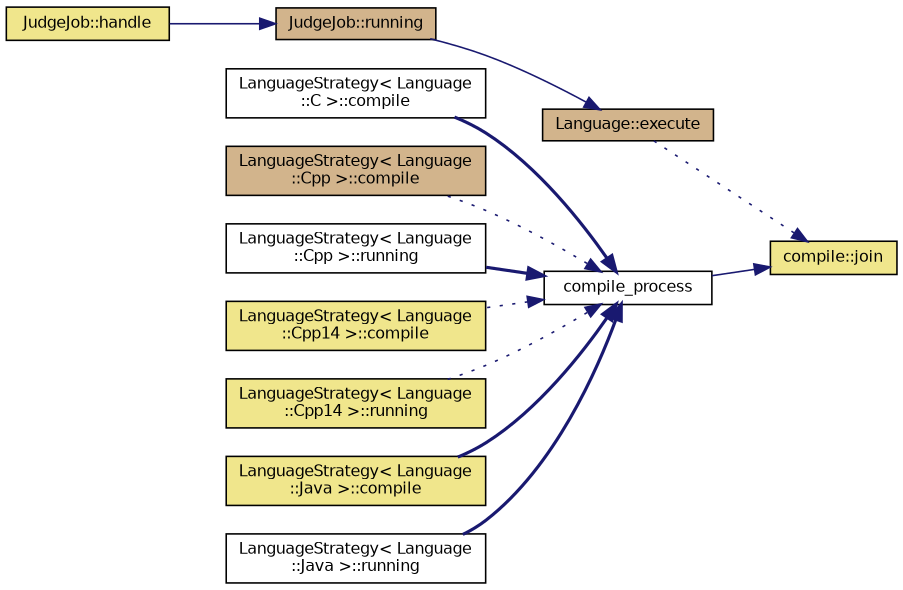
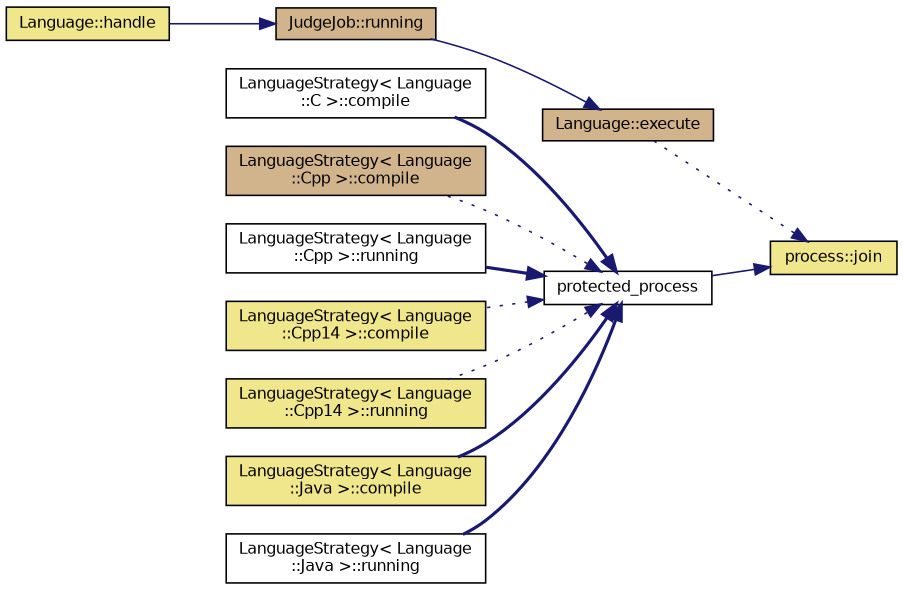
node "JudgeJob::handle": label "JudgeJob::handle" -> "Language::handle"
node "compile::join": label "compile::join" -> "process::join"
node "compile_process": label "compile_process" -> "protected_process"
